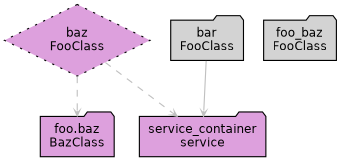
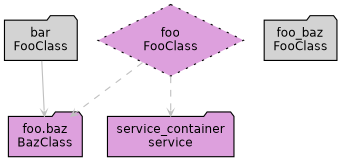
node "baz FooClass": label "baz FooClass" -> "foo FooClass"
edge "bar FooClass" -> "service_container service": now "bar FooClass" -> "foo.baz BazClass"
